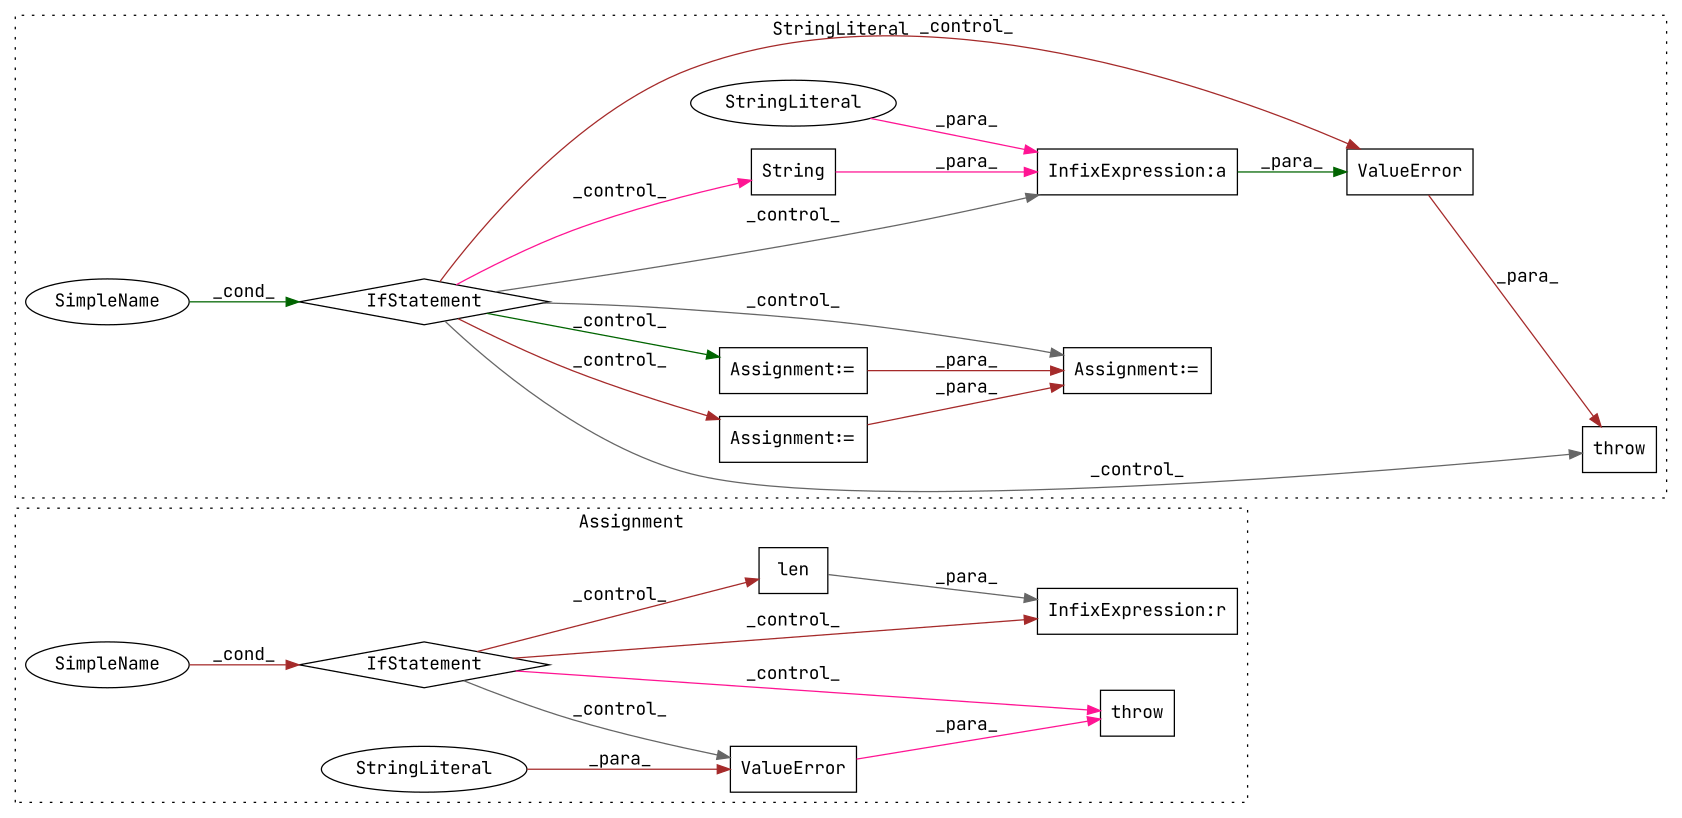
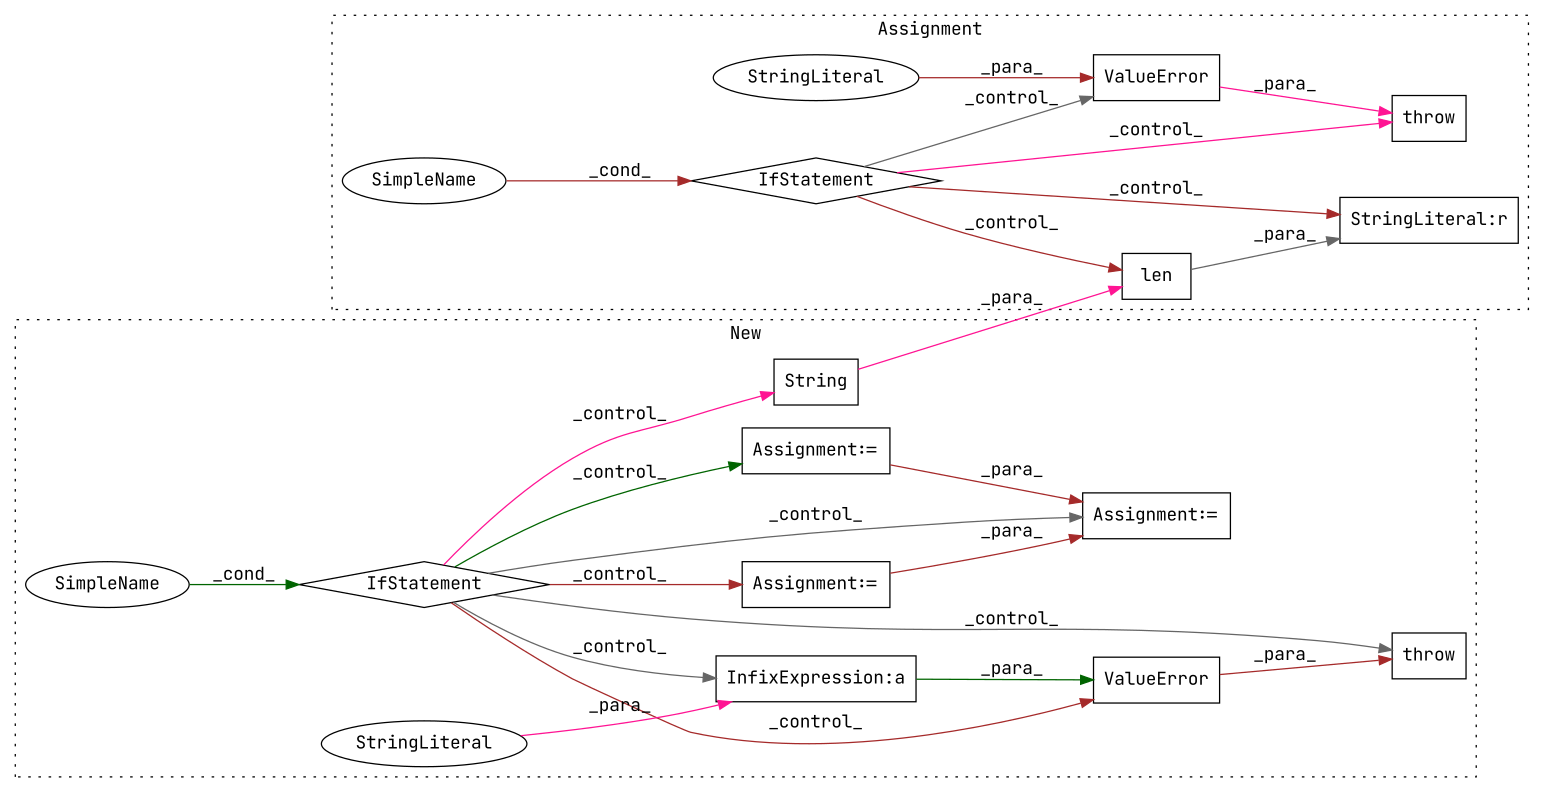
cluster "StringLiteral": label "StringLiteral" -> "New"
edge "String" -> "InfixExpression:a": now "String" -> "len"
node "InfixExpression:r": label "InfixExpression:r" -> "StringLiteral:r"
